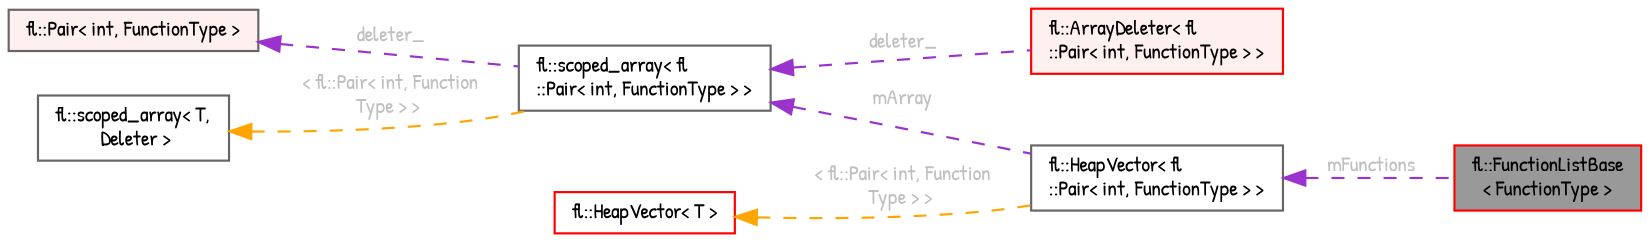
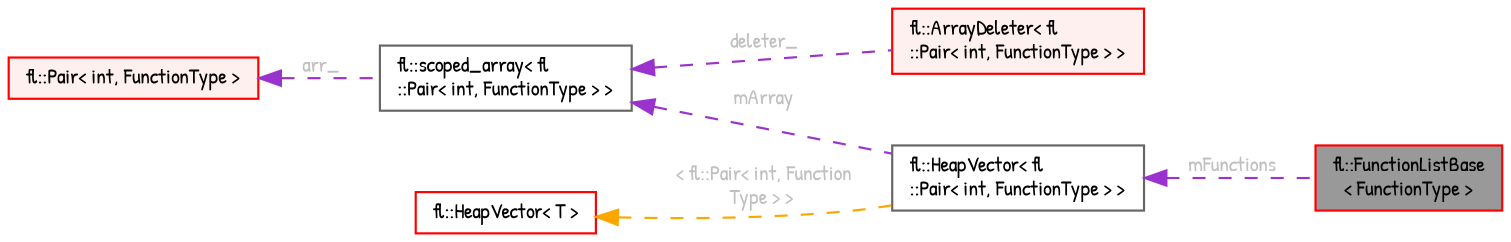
node "fl::Pair< int, FunctionType >": color gray40 -> red
edge "fl::scoped_array< fl ::Pair< int, FunctionType > >" -> "fl::Pair< int, FunctionType >": label " deleter_" -> " arr_"
node "fl::scoped_array< T, Deleter >": removed
